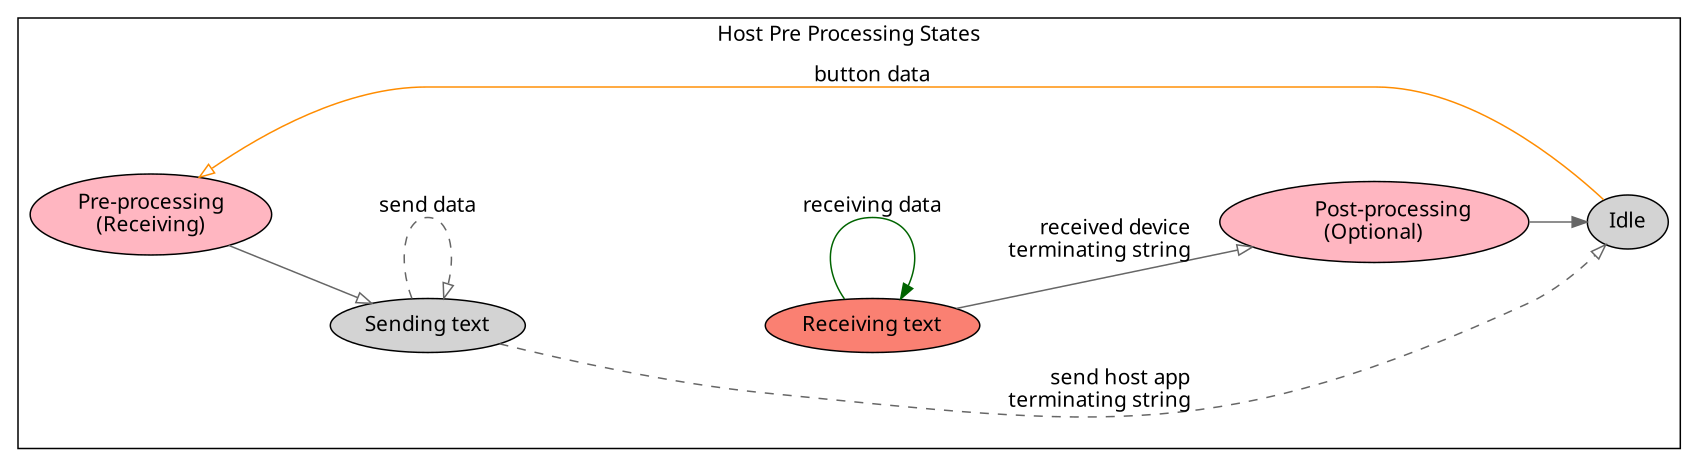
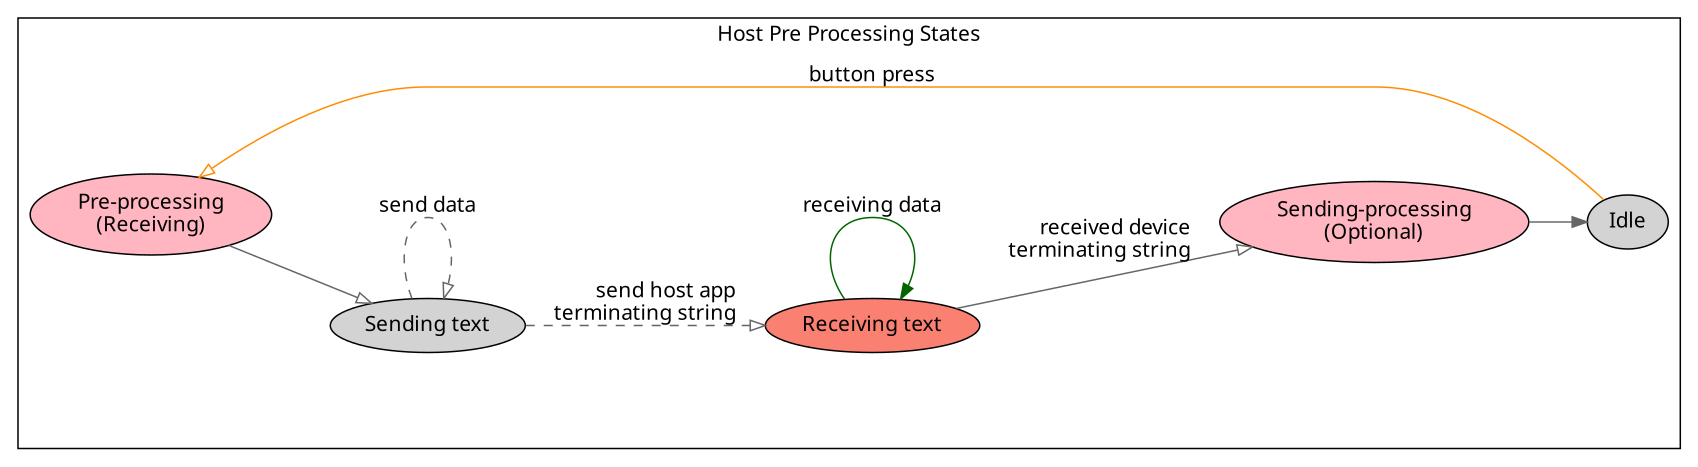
edge "Idle" -> "Pre-processing (Receiving)": label "button data" -> "button press"
node "Post-processing (Optional)": label "Post-processing (Optional)" -> "Sending-processing (Optional)"
edge "Sending text" -> "Idle": now "Sending text" -> "Receiving text"
